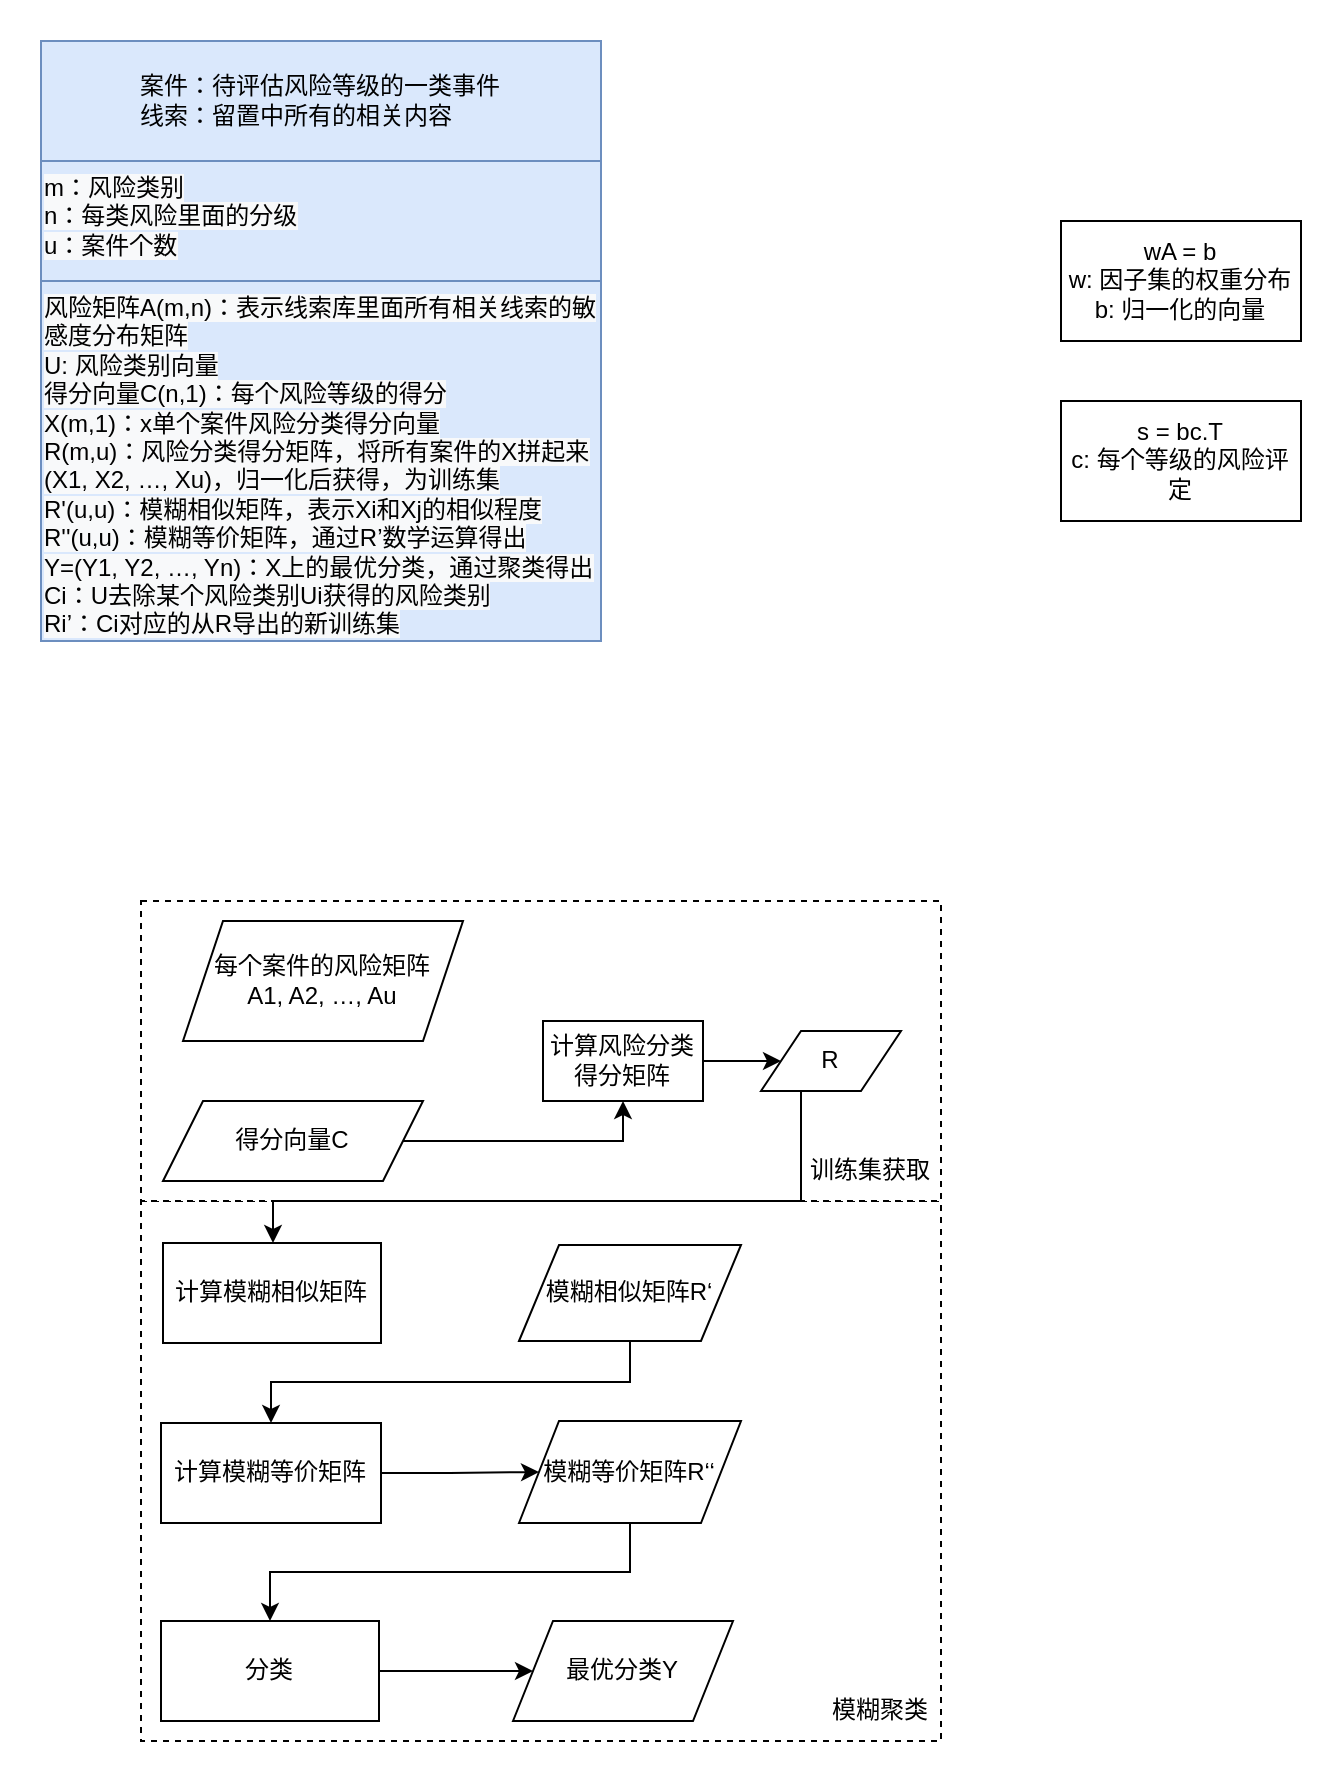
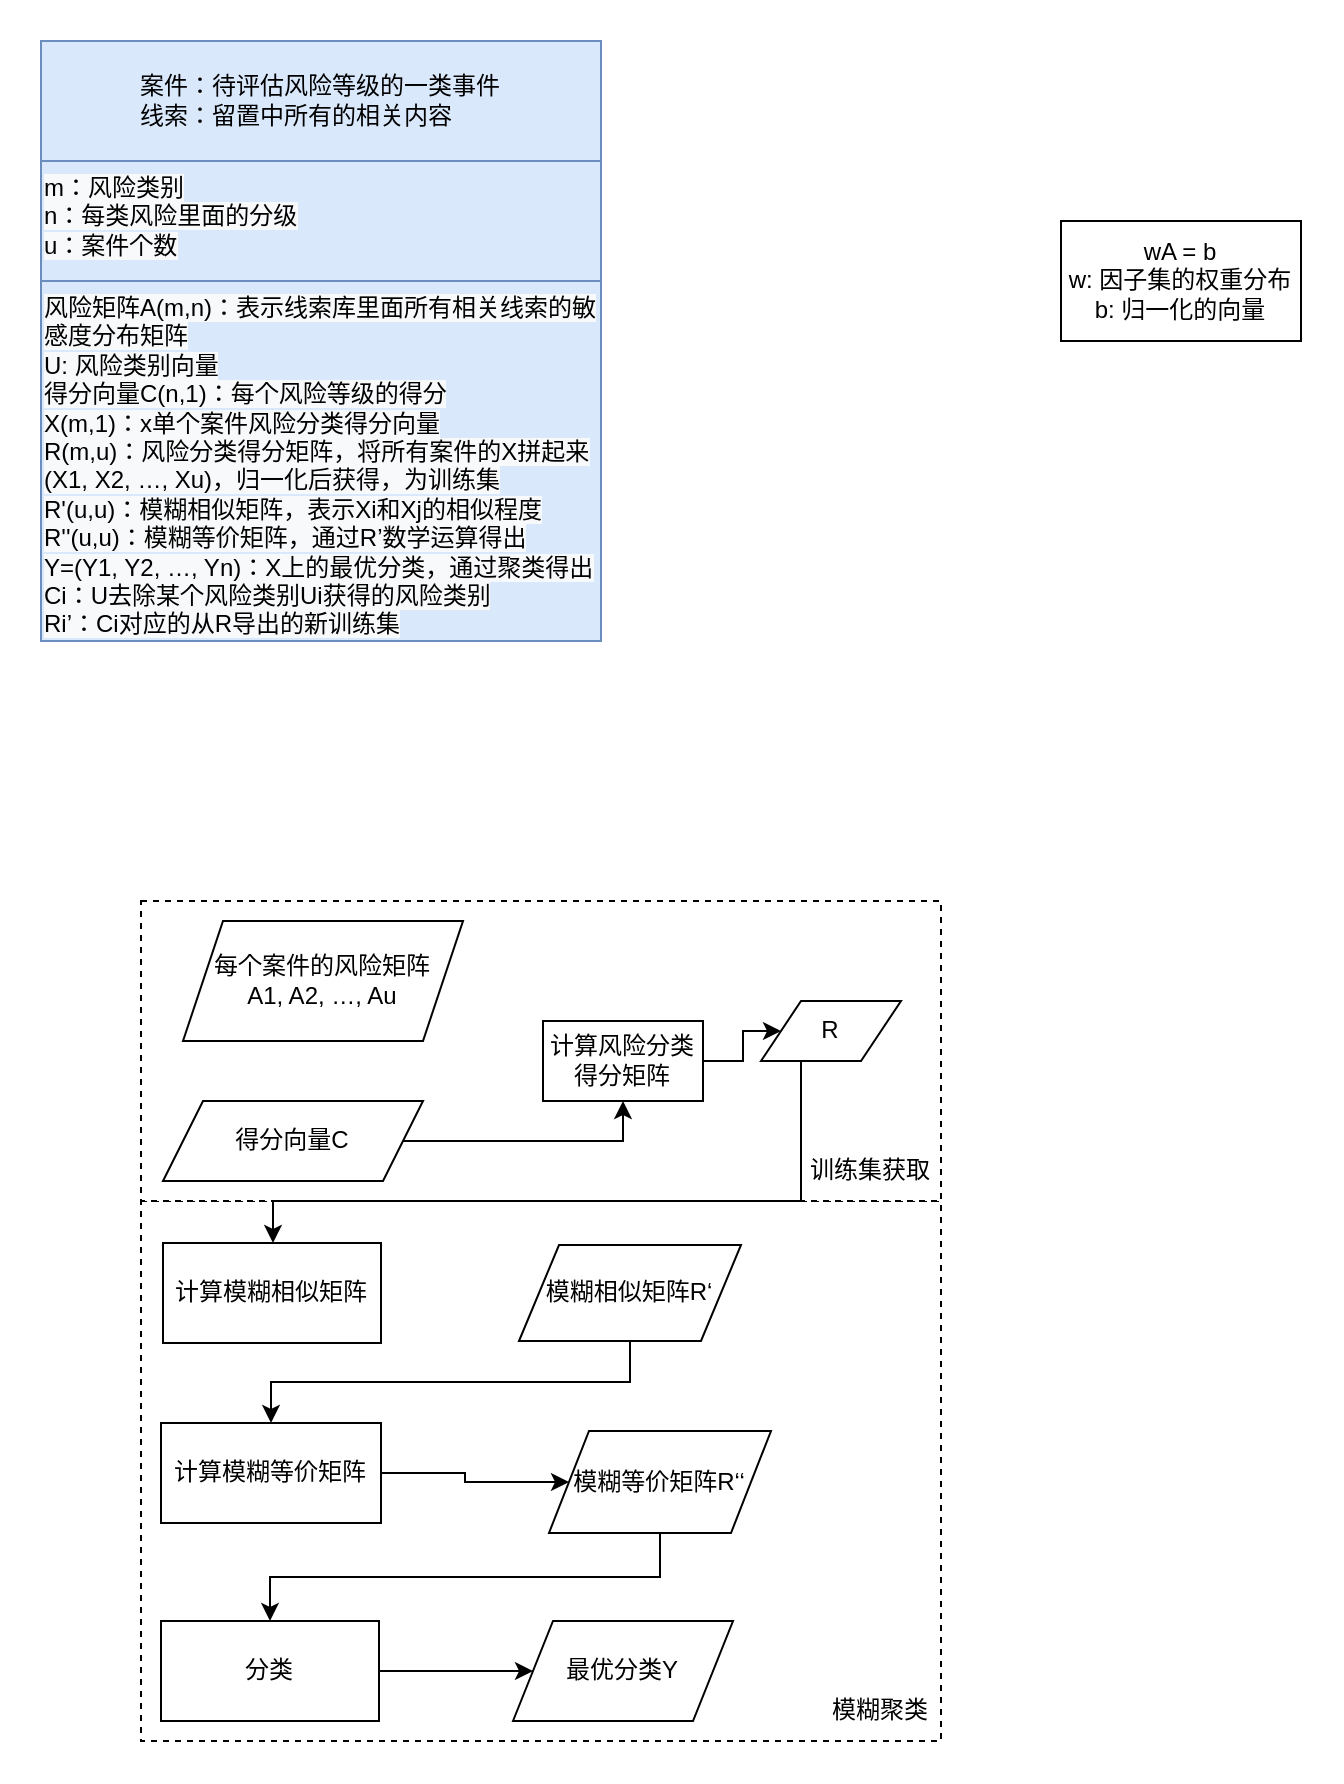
node "s = bc.T c: 每个等级的风险评定": removed
node "R": moved (831, 1061) -> (831, 1031)
node "模糊等价矩阵R‘‘": moved (630, 1472) -> (660, 1482)
